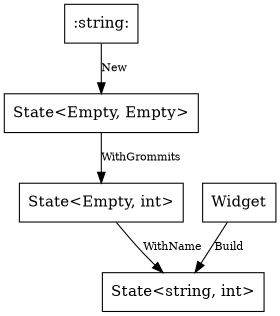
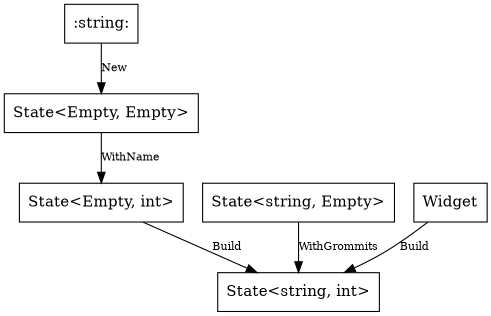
edge "State<Empty, Empty>" -> "State<Empty, int>": label "WithGrommits" -> "WithName"
node "State<string, Empty>": added
edge "State<Empty, int>" -> "State<string, int>": label "WithName" -> "Build"
